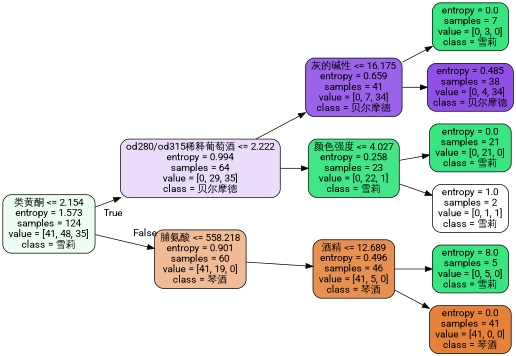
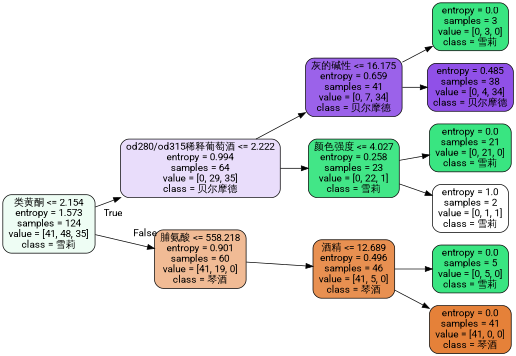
node "entropy = 0.0 samples = 7 value = [0, 3, 0] class = 雪莉": label "entropy = 0.0 samples = 7 value = [0, 3, 0] class = 雪莉" -> "entropy = 0.0 samples = 3 value = [0, 3, 0] class = 雪莉"
node "entropy = 8.0 samples = 5 value = [0, 5, 0] class = 雪莉": label "entropy = 8.0 samples = 5 value = [0, 5, 0] class = 雪莉" -> "entropy = 0.0 samples = 5 value = [0, 5, 0] class = 雪莉"
